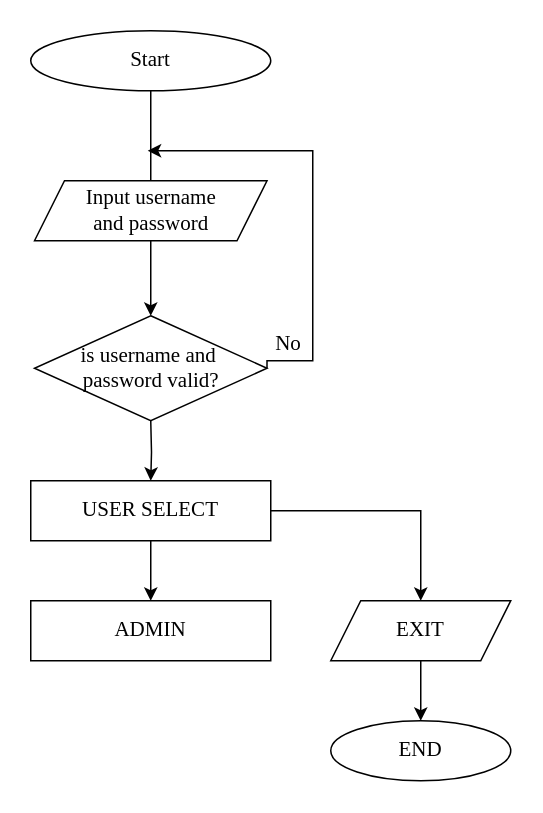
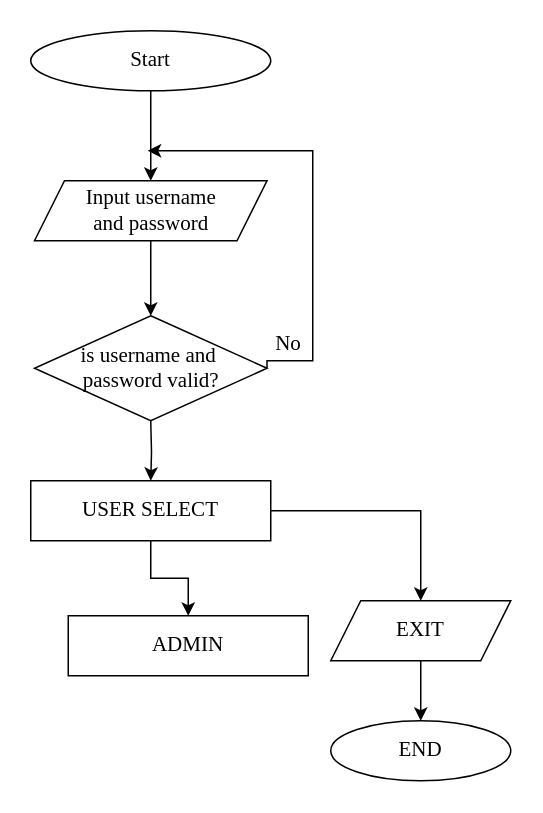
edge "Start" -- "Input username and password": arrowhead none -> classic
node "ADMIN": moved (151, 631) -> (188, 646)
